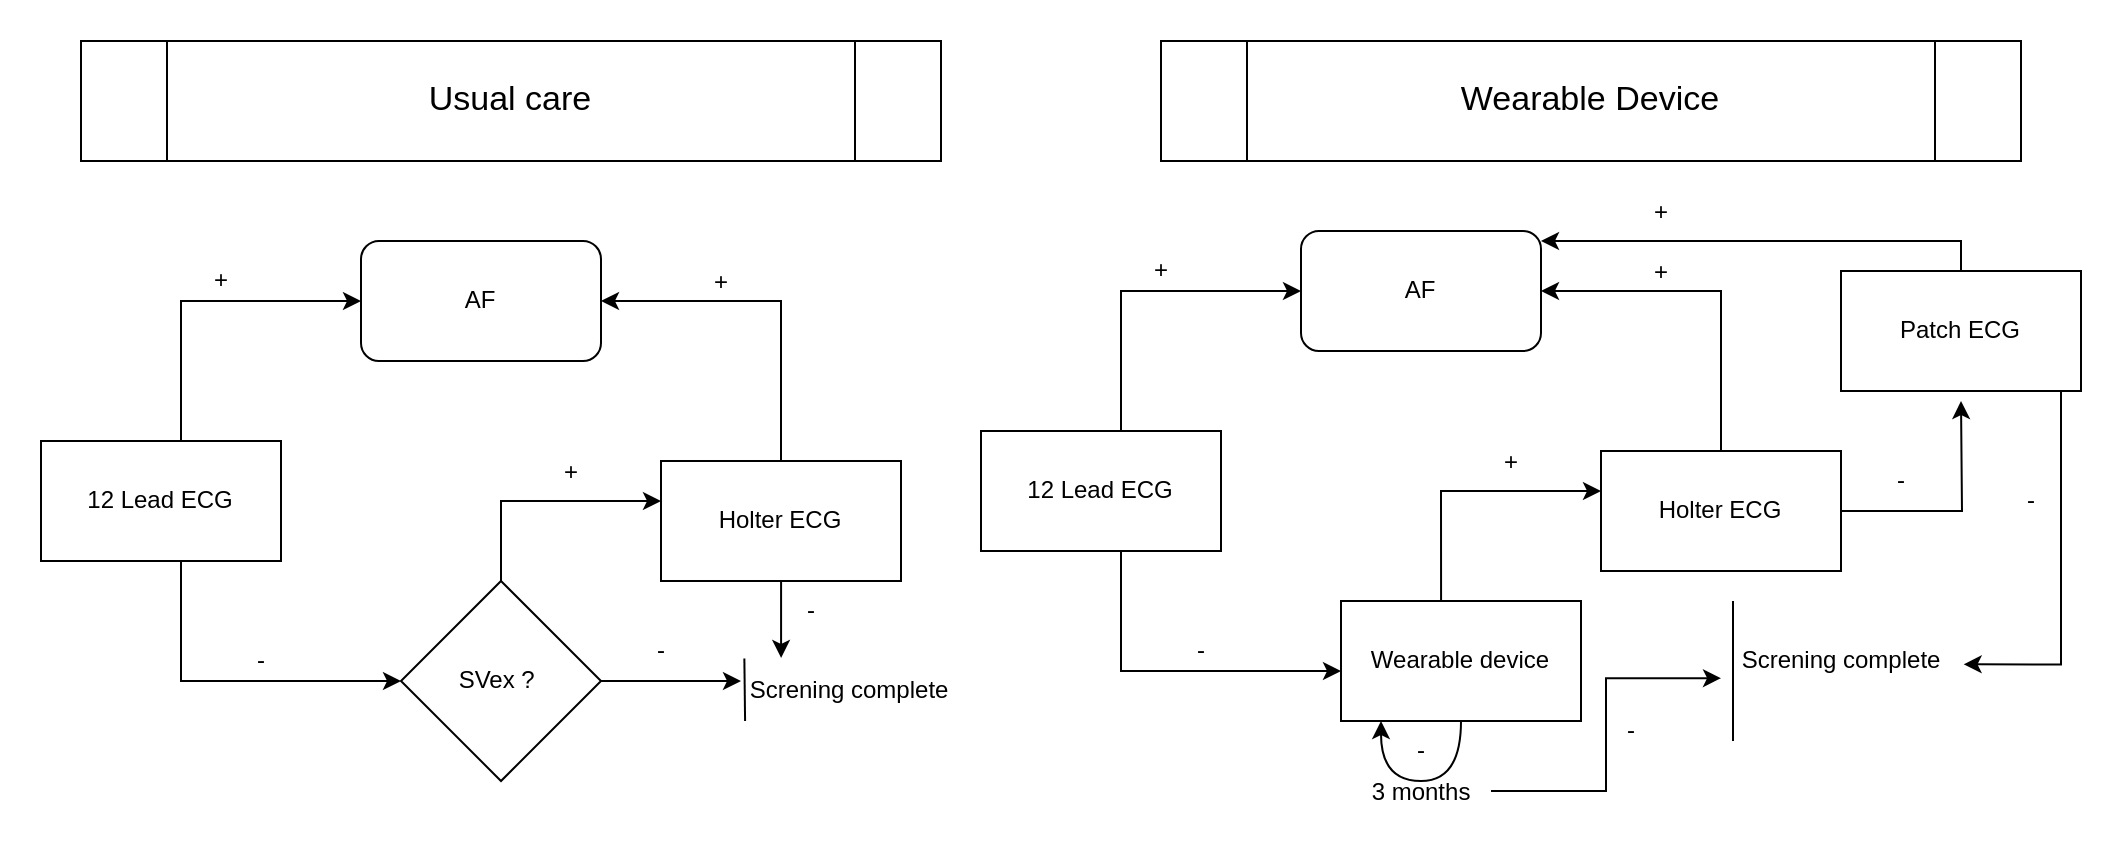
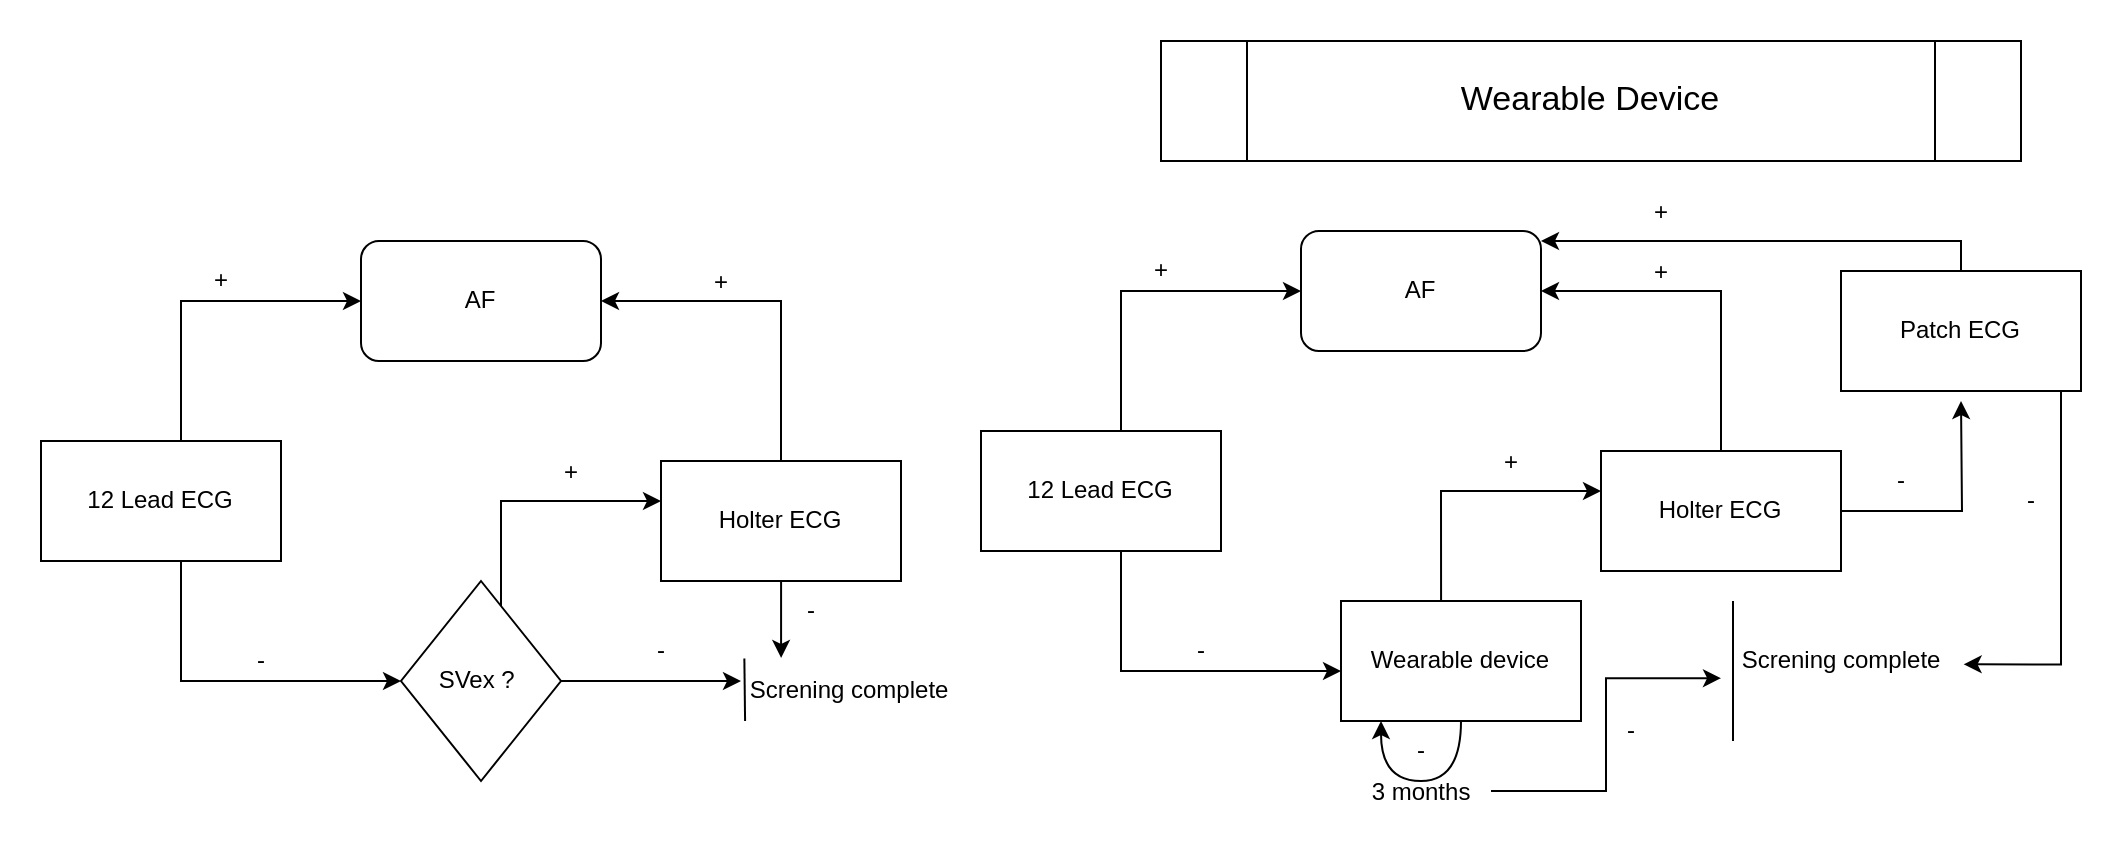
node "Usual care": removed
node "SVex ?": size 200x200 -> 160x200
